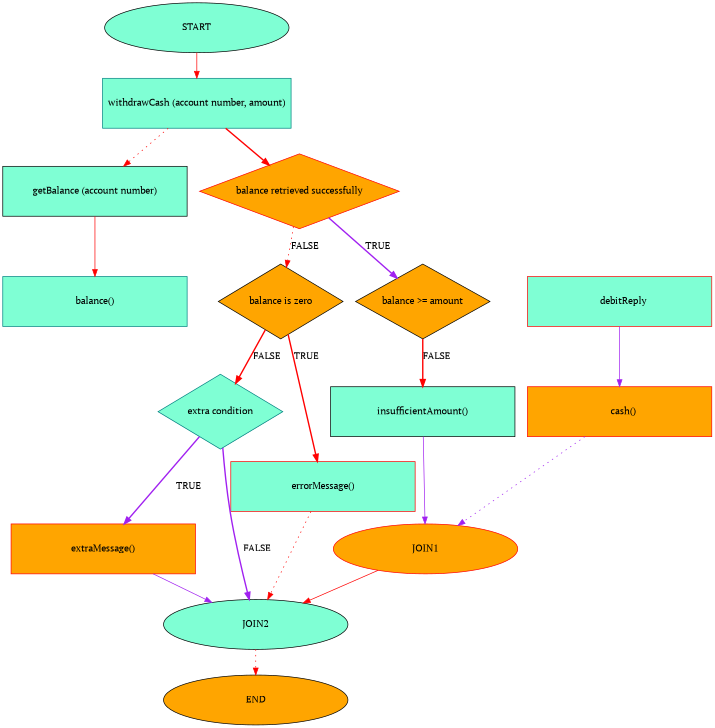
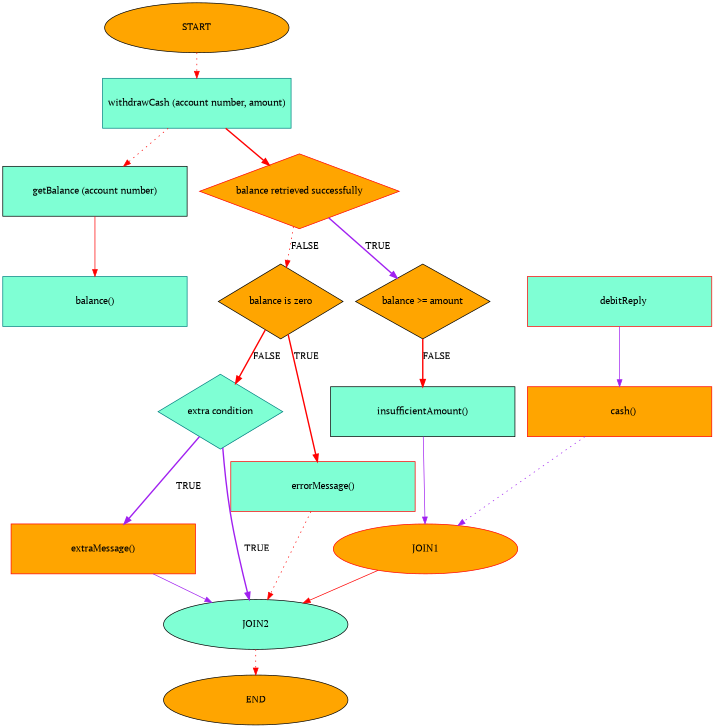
node "START": fillcolor aquamarine -> orange
edge "START" -> "withdrawCash (account number, amount)": style solid -> dotted
edge "extra condition" -> "JOIN2": label "FALSE" -> "TRUE"
